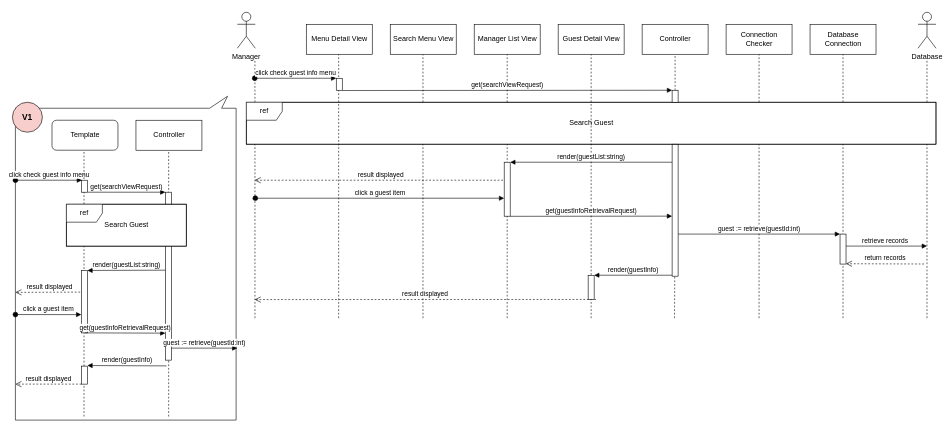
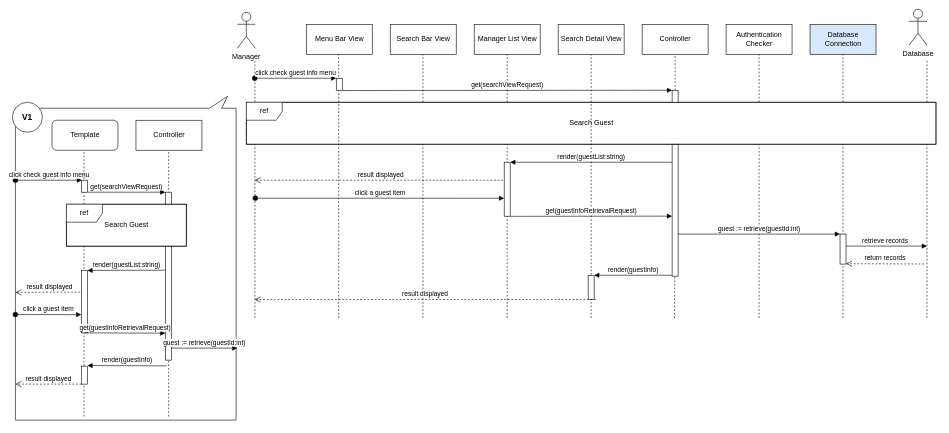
node "Database": moved (927, 30) -> (918, 27)
node "Menu Detail View": label "Menu Detail View" -> "Menu Bar View"
node "Search Menu View": label "Search Menu View" -> "Search Bar View"
node "Guest Detail View": label "Guest Detail View" -> "Search Detail View"
node "Connection Checker": label "Connection Checker" -> "Authentication Checker"
node "Database Connection": fillcolor #ffffff -> #dae8fc
node "V1": fillcolor #f8cecc -> #ffffff
